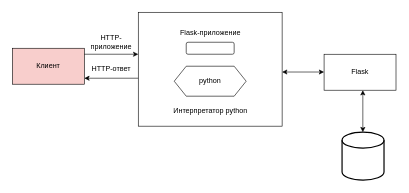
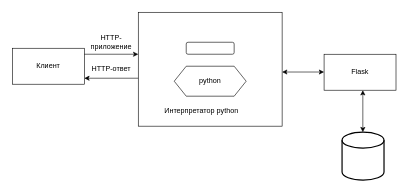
node "Flask-приложение": removed
node "Клиент": fillcolor #f8cecc -> #ffffff
node "Интерпретатор python": moved (210, 111) -> (201, 111)
